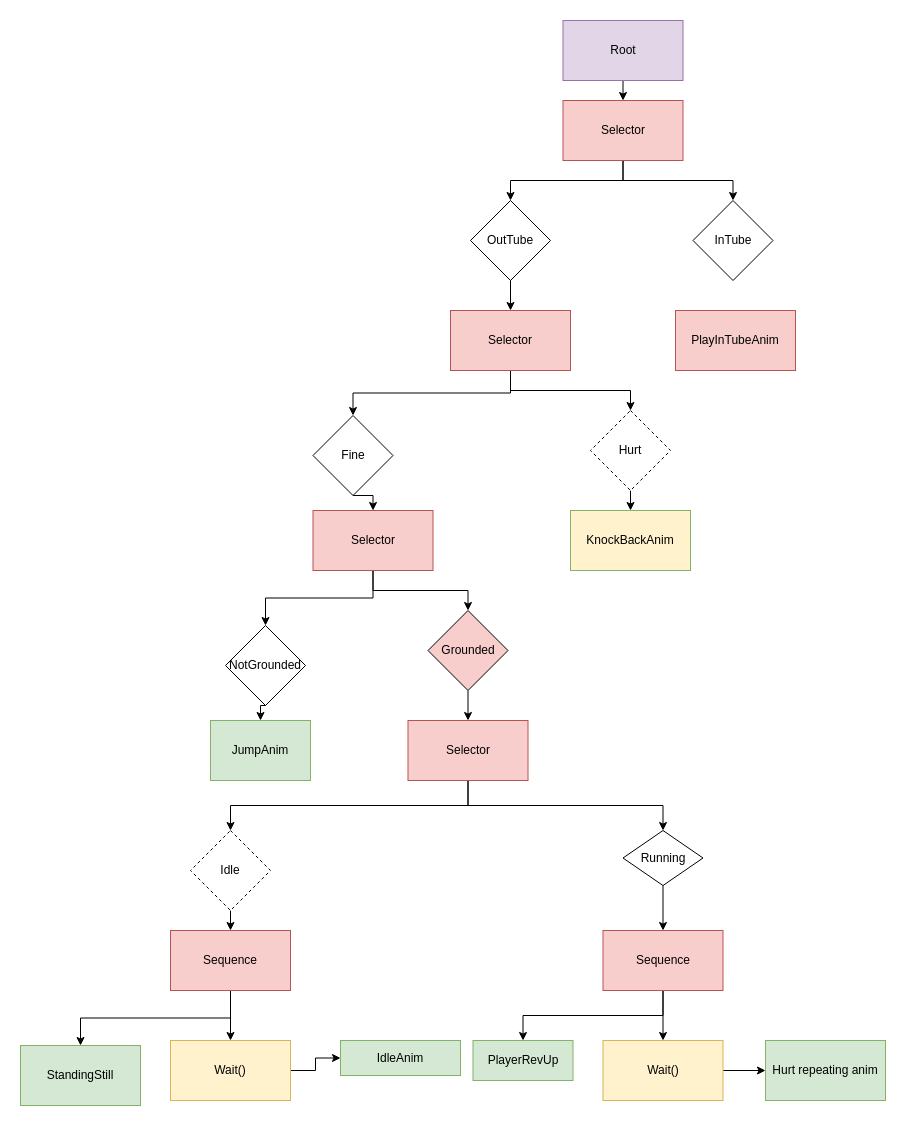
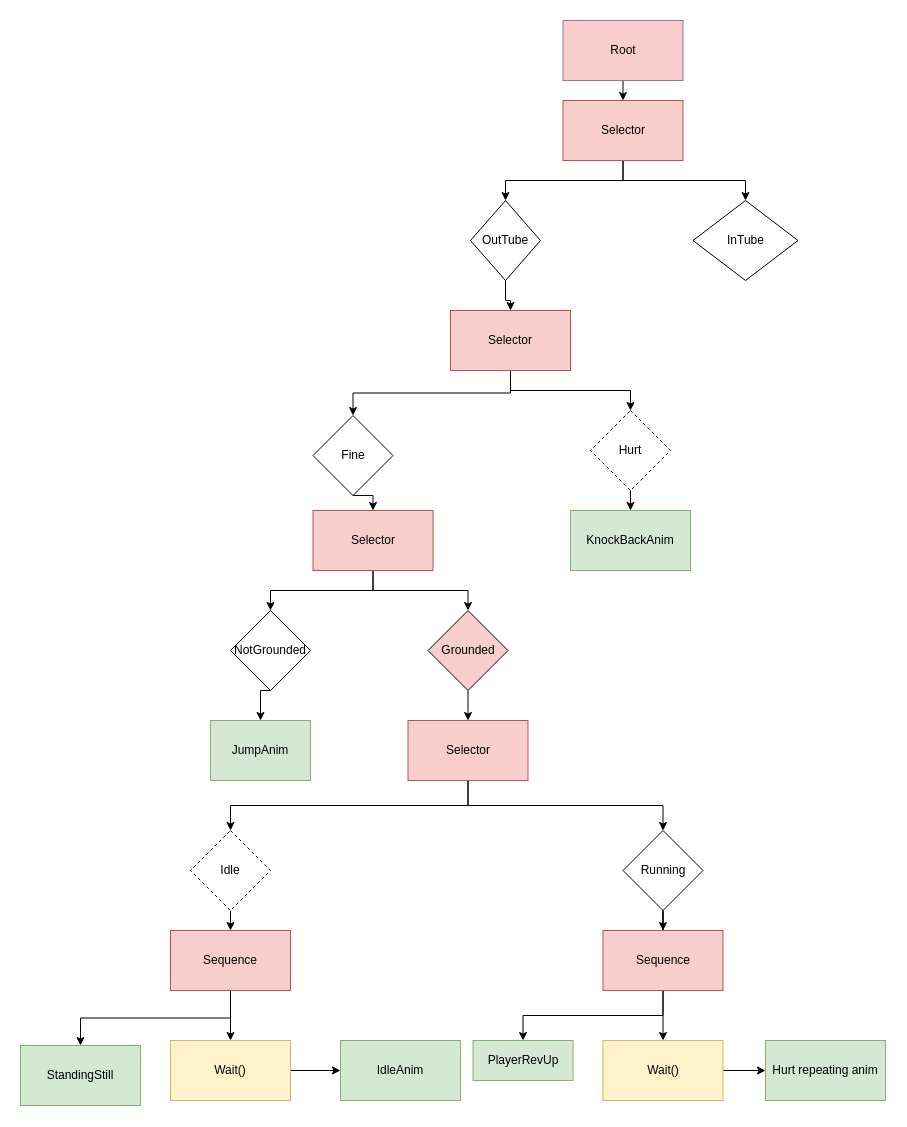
node "Root": fillcolor #e1d5e7 -> #f8cecc
node "OutTube": size 80x80 -> 70x80
node "InTube": size 80x80 -> 105x80
node "PlayInTubeAnim": removed
node "KnockBackAnim": fillcolor #fff2cc -> #d5e8d4
node "NotGrounded": moved (266, 666) -> (271, 651)
node "Running": size 80x55 -> 80x80
node "IdleAnim": size 120x35 -> 120x60
